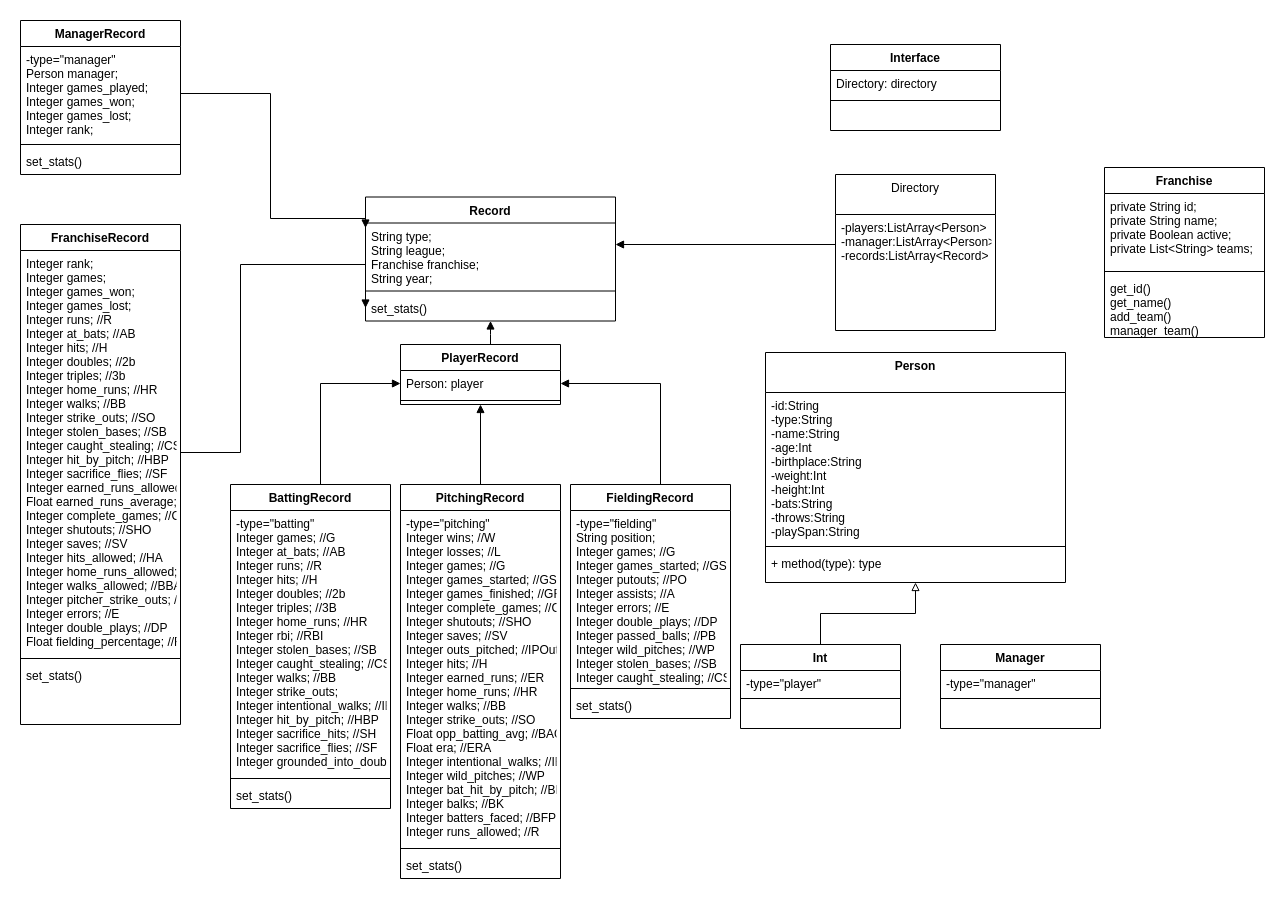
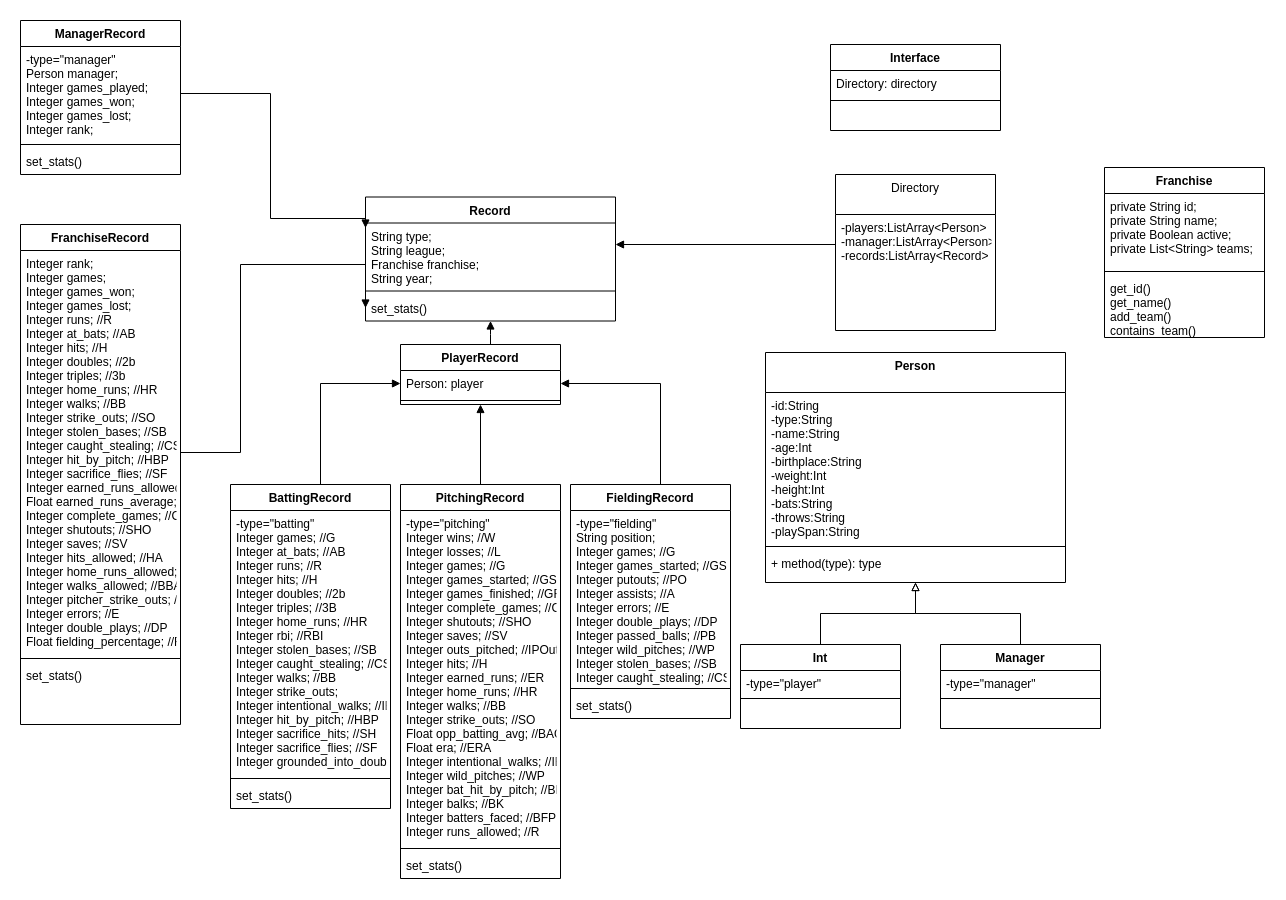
node "get_id() get_name() add_team() manager_team()": label "get_id() get_name() add_team() manager_team()" -> "get_id() get_name() add_team() contains_team()"
edge "Manager" -> "Person": added
